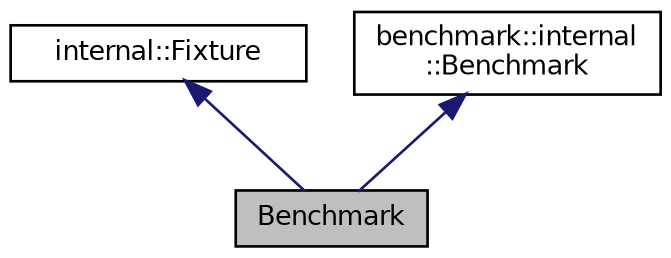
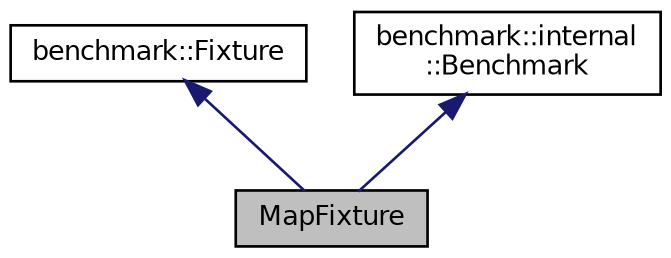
node "internal::Fixture": label "internal::Fixture" -> "benchmark::Fixture"
node "Benchmark": label "Benchmark" -> "MapFixture"
